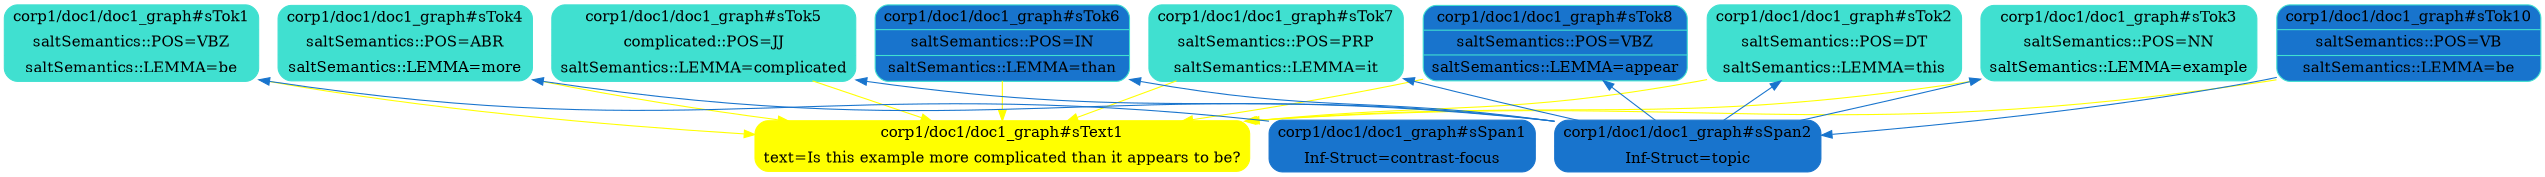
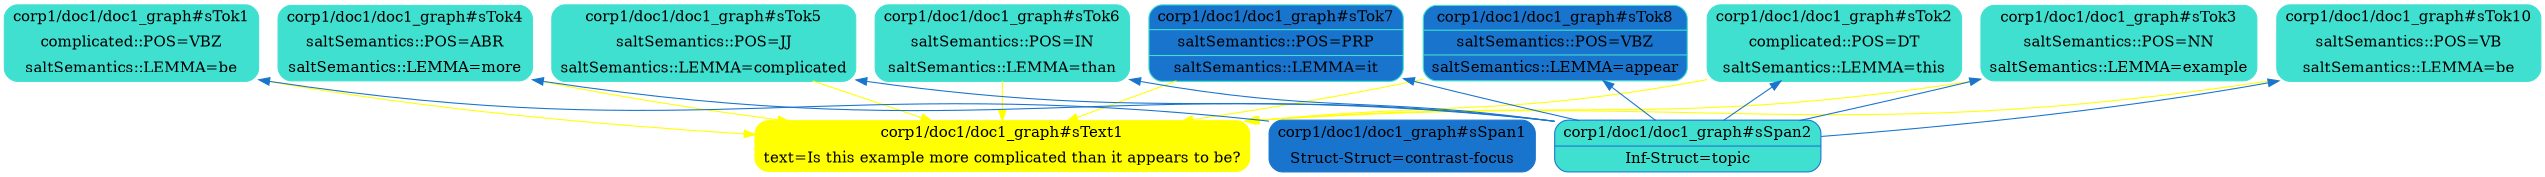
node "corp1/doc1/doc1_graph#sTok1": text "saltSemantics::POS=VBZ" -> "complicated::POS=VBZ"
node "corp1/doc1/doc1_graph#sTok5": text "complicated::POS=JJ" -> "saltSemantics::POS=JJ"
node "corp1/doc1/doc1_graph#sTok2": text "saltSemantics::POS=DT" -> "complicated::POS=DT"
node "corp1/doc1/doc1_graph#sTok6": fillcolor dodgerblue3 -> turquoise
node "corp1/doc1/doc1_graph#sTok7": fillcolor turquoise -> dodgerblue3
node "corp1/doc1/doc1_graph#sTok10": fillcolor dodgerblue3 -> turquoise
edge "corp1/doc1/doc1_graph#sTok10" -> "corp1/doc1/doc1_graph#sSpan2": reversed
node "corp1/doc1/doc1_graph#sSpan2": fillcolor dodgerblue3 -> turquoise
node "corp1/doc1/doc1_graph#sSpan1": text "Inf-Struct=contrast-focus" -> "Struct-Struct=contrast-focus"
